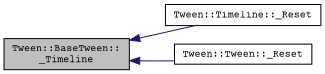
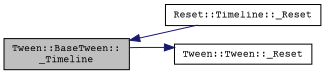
node "Tween::Timeline::_Reset": label "Tween::Timeline::_Reset" -> "Reset::Timeline::_Reset"
edge "Tween::Tween::_Reset" -> "Tween::BaseTween:: _Timeline": reversed
